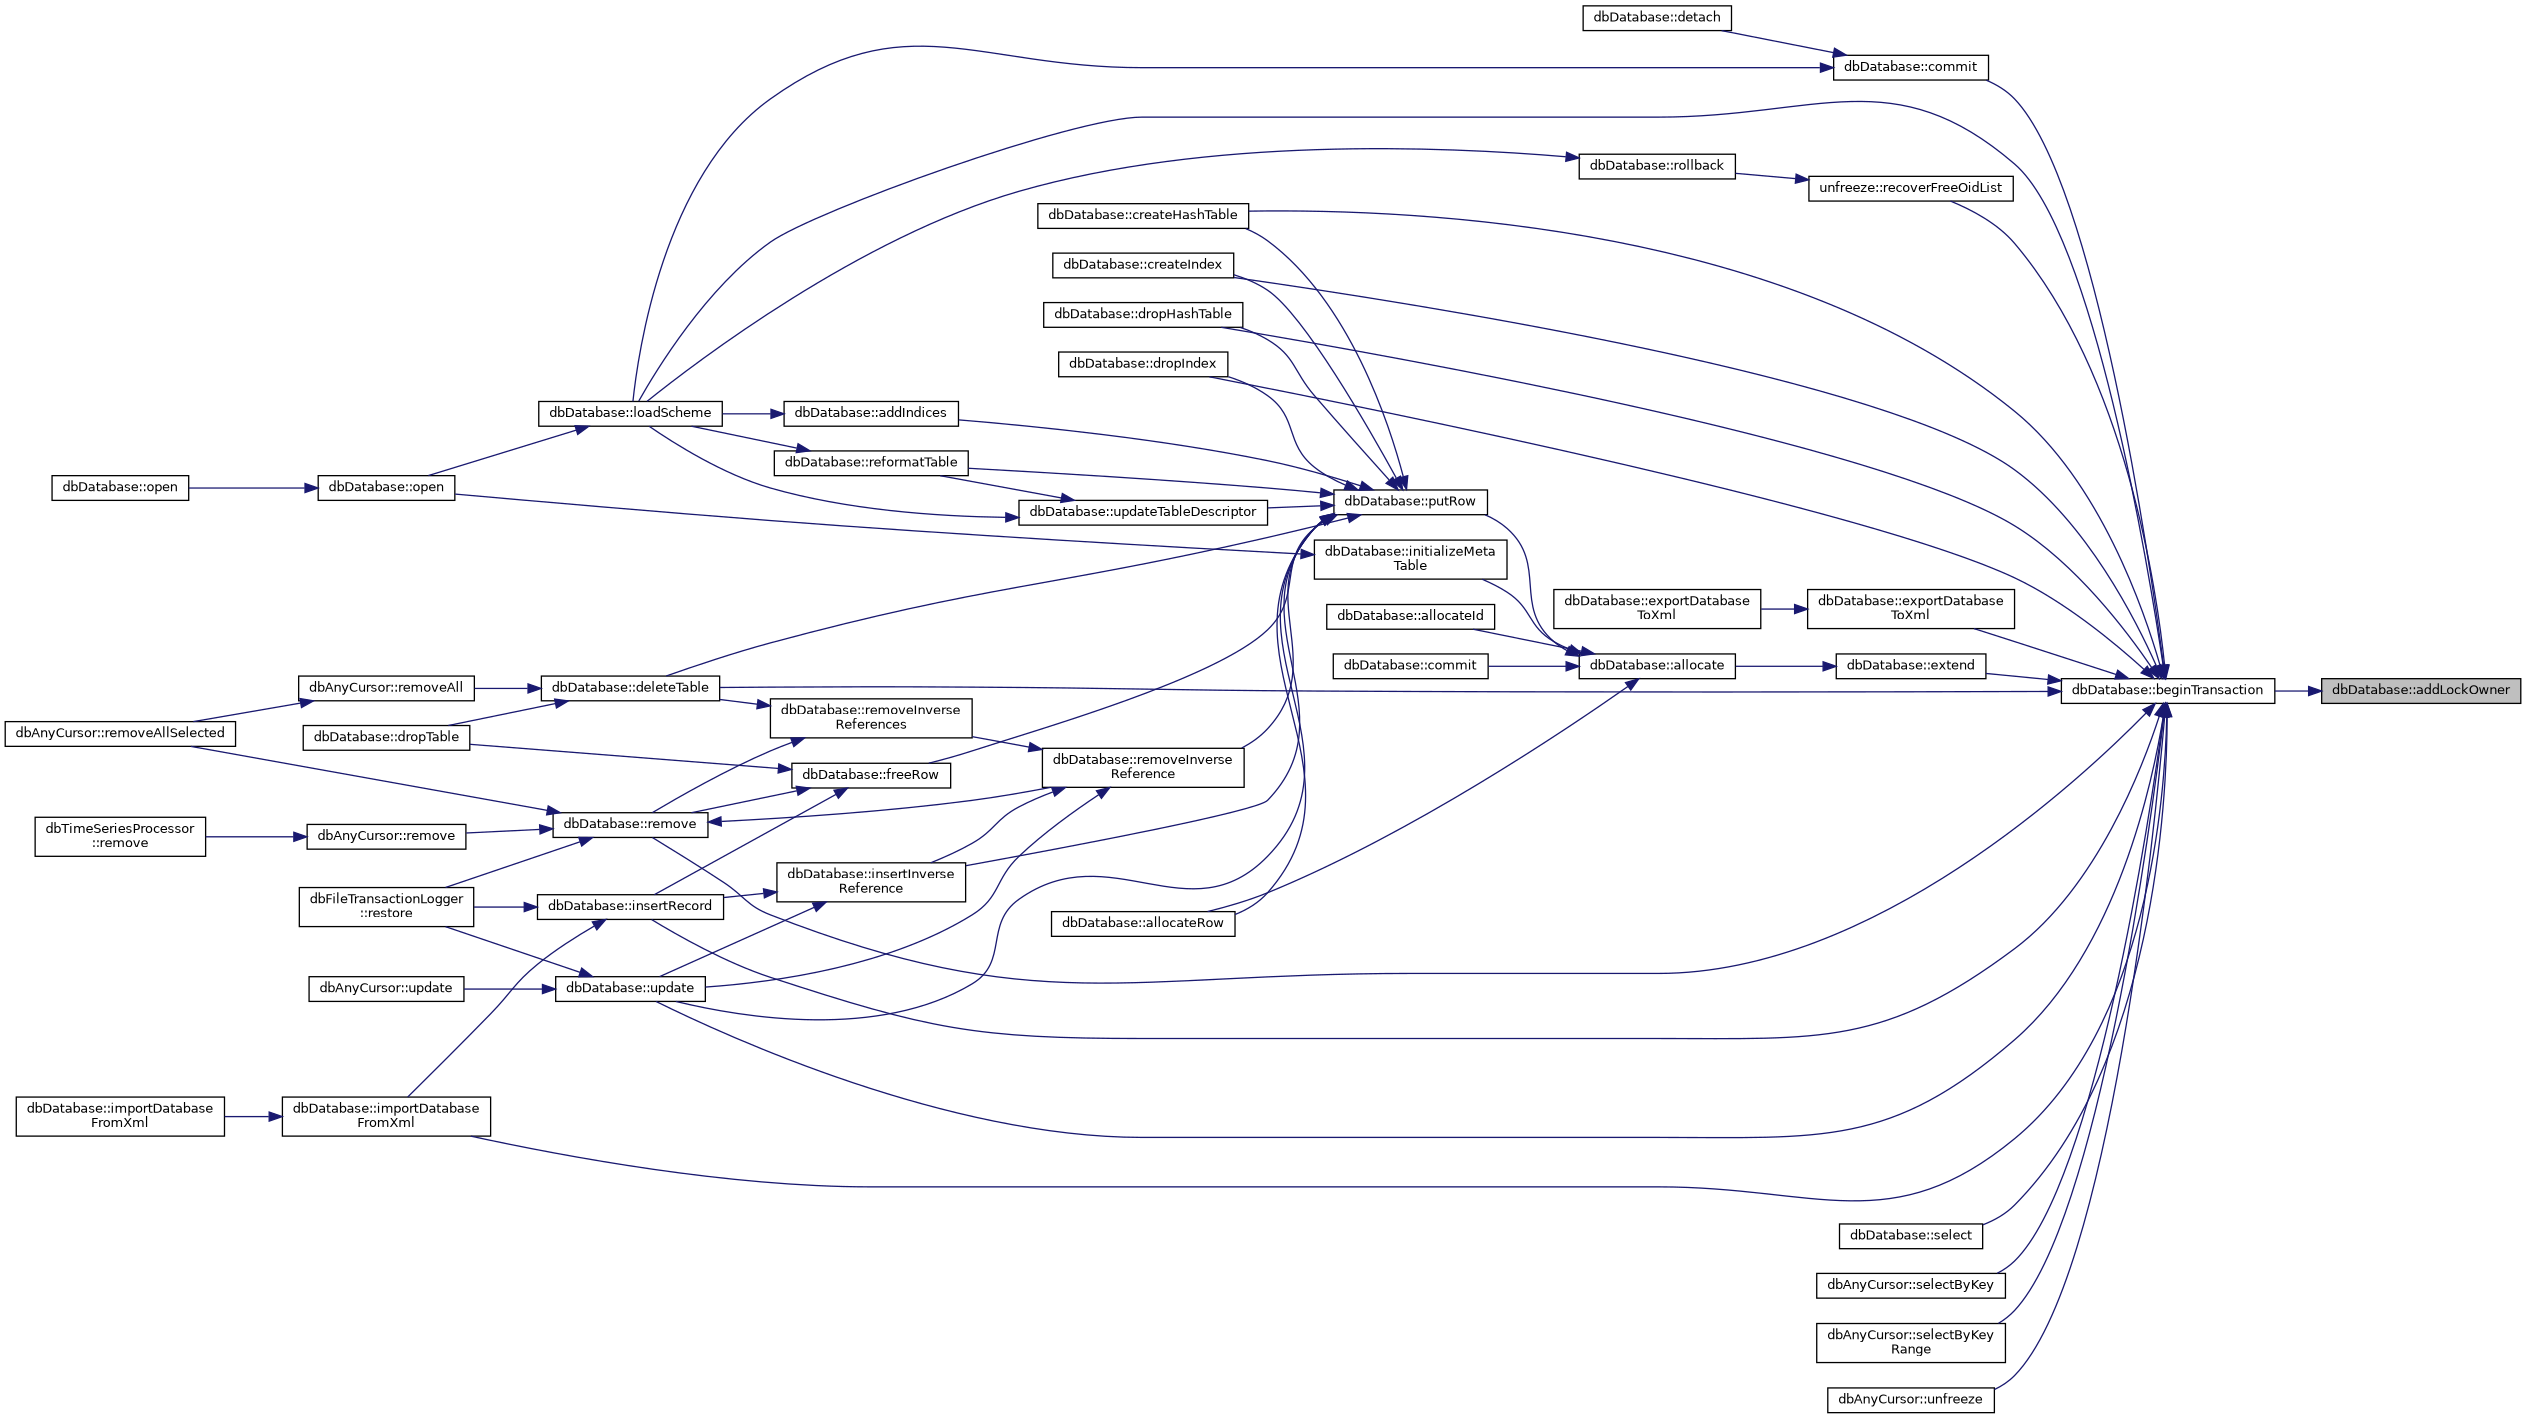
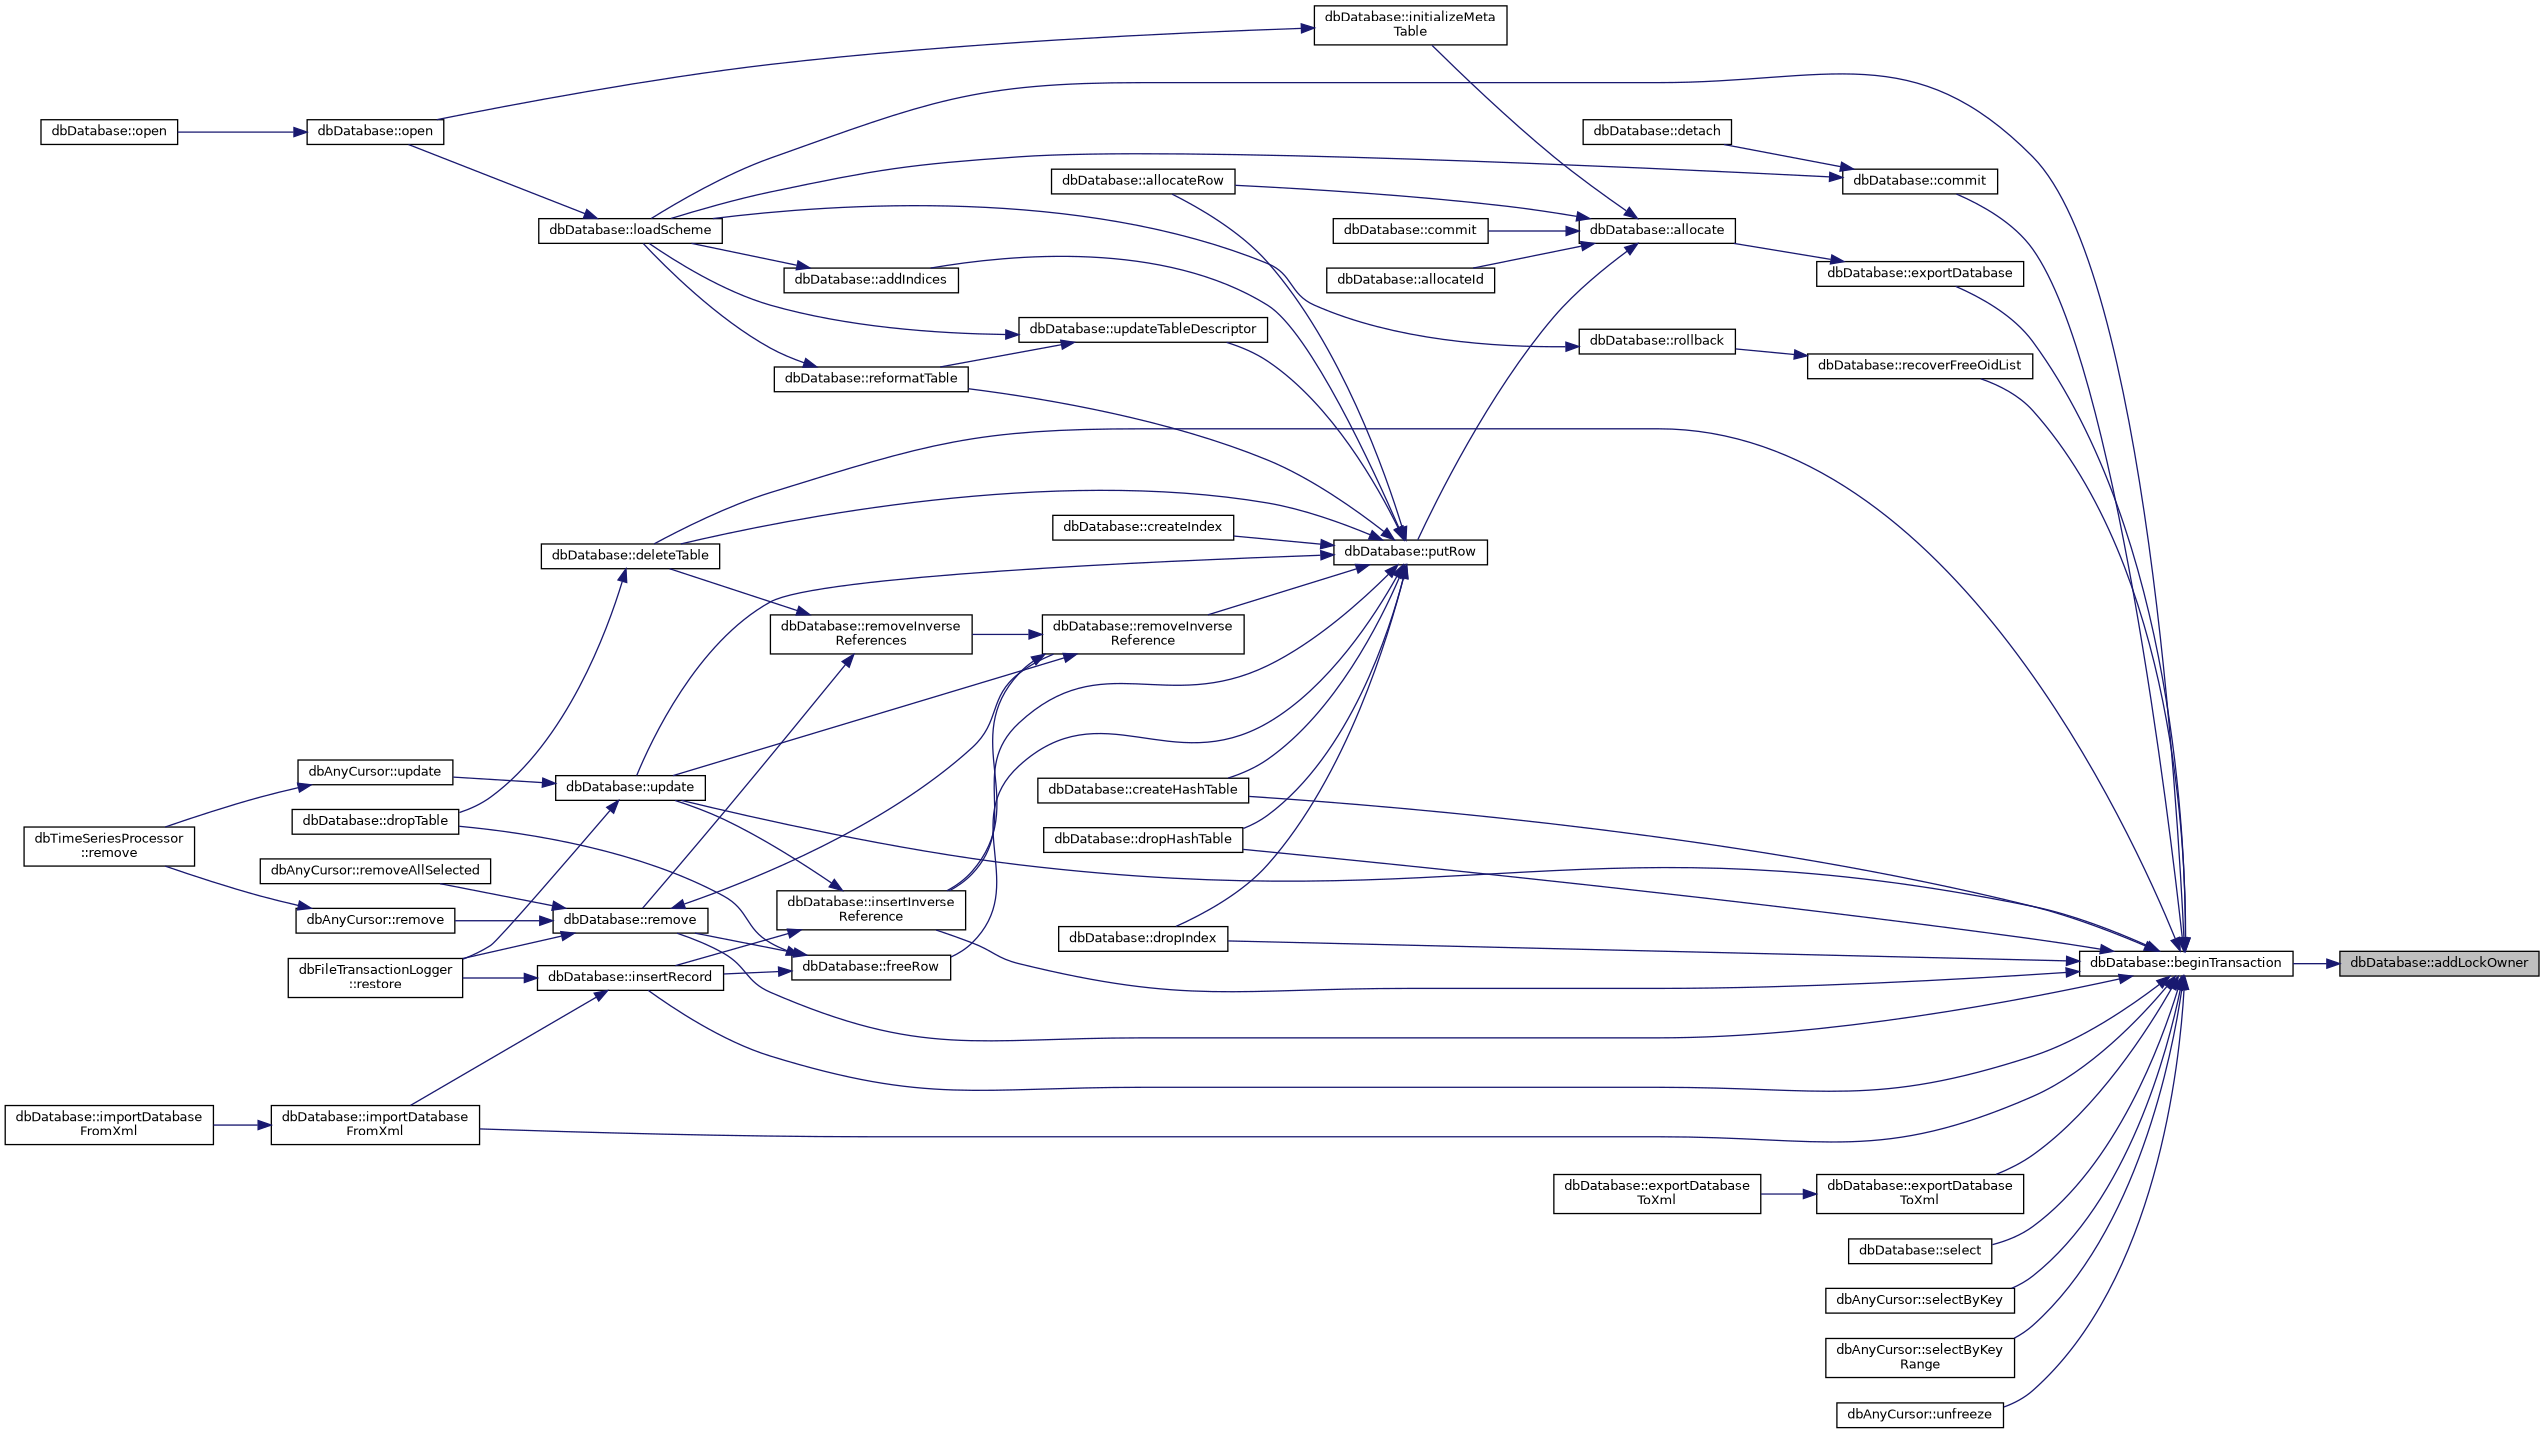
node "unfreeze::recoverFreeOidList": label "unfreeze::recoverFreeOidList" -> "dbDatabase::recoverFreeOidList"
edge "dbDatabase::createIndex" -> "dbDatabase::beginTransaction": now "dbDatabase::insertInverse Reference" -> "dbDatabase::beginTransaction"
node "dbDatabase::extend": label "dbDatabase::extend" -> "dbDatabase::exportDatabase"
node "dbAnyCursor::removeAll": removed
edge "dbTimeSeriesProcessor ::remove" -> "dbAnyCursor::update": added
